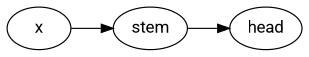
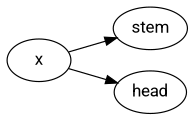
edge "stem" -> "head": now "x" -> "head"
